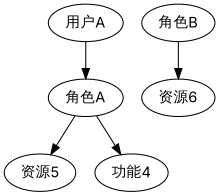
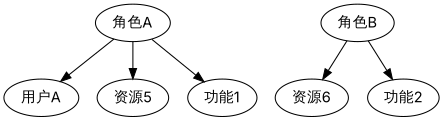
edge "用户A" -> "角色A": reversed
node "功能2": added
node "功能4": label "功能4" -> "功能1"
